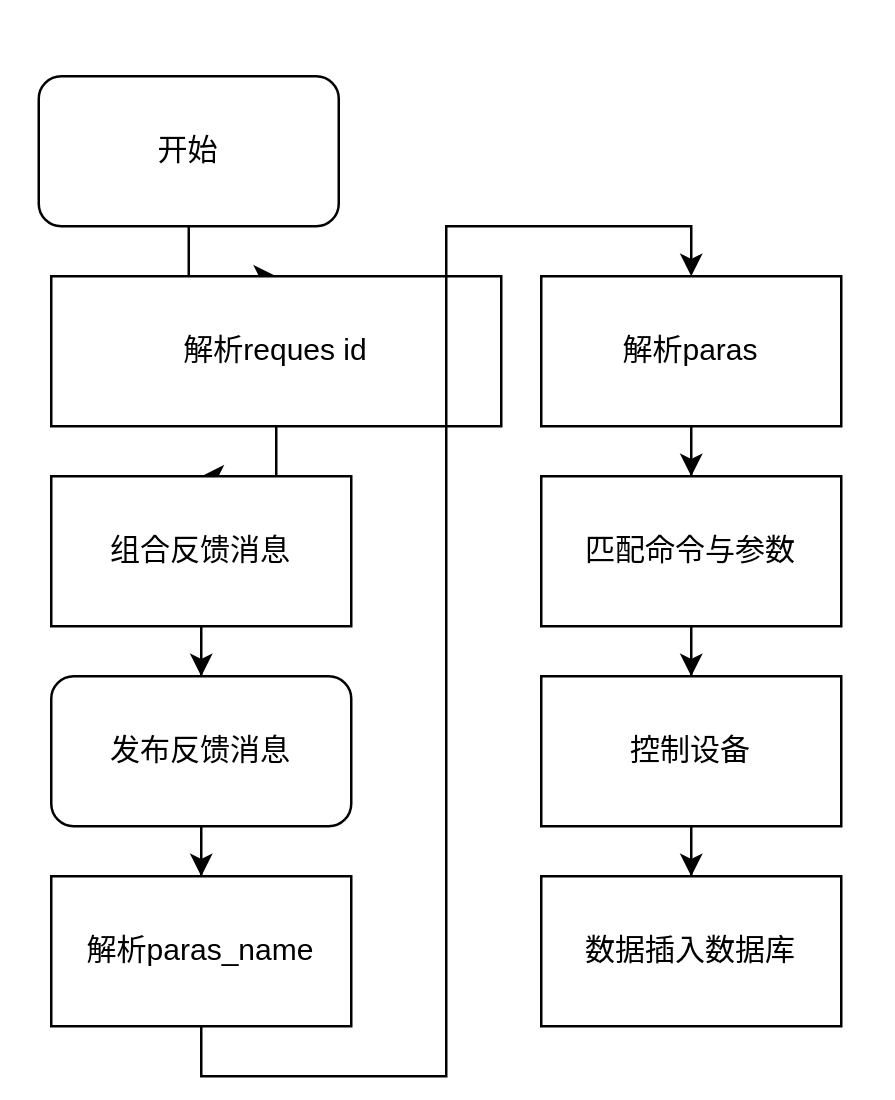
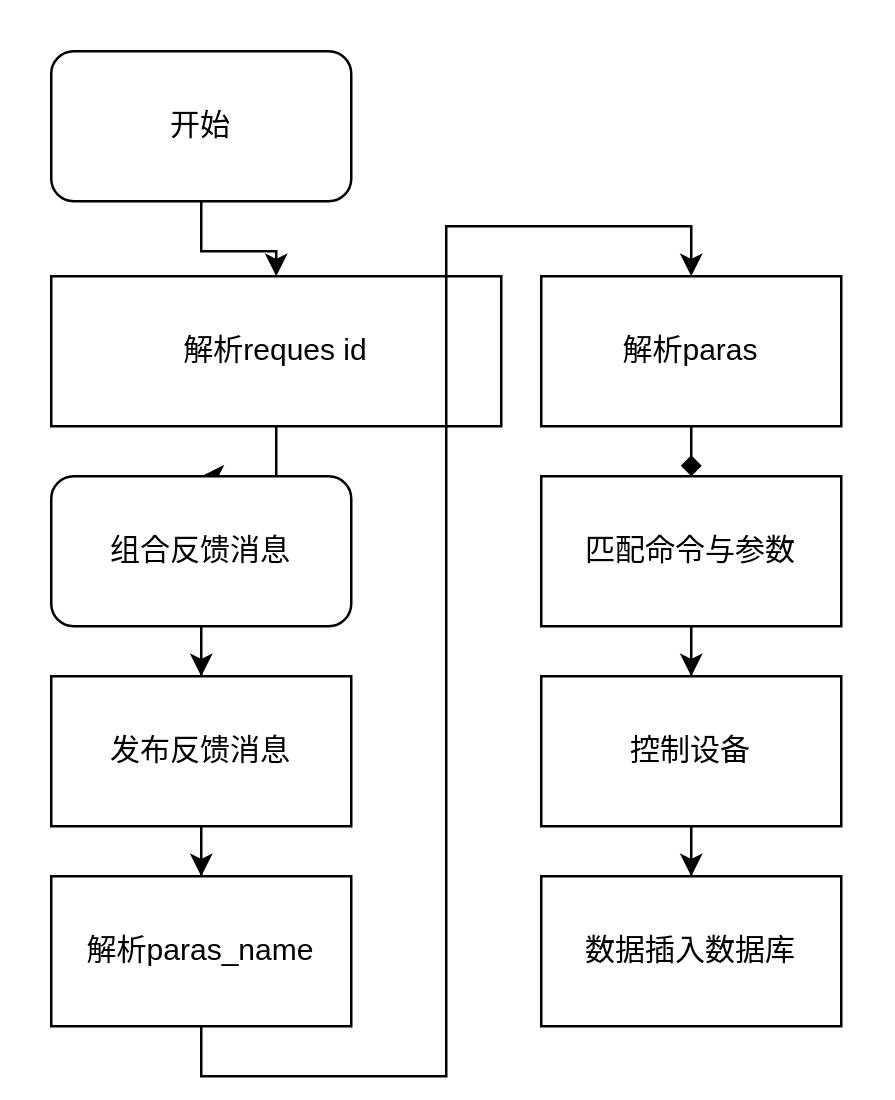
node "开始": moved (189, 151) -> (201, 126)
edge "解析paras" -> "匹配命令与参数": arrowhead classic -> diamond
node "组合反馈消息": shape rectangle -> rounded rectangle
node "发布反馈消息": shape rounded rectangle -> rectangle
